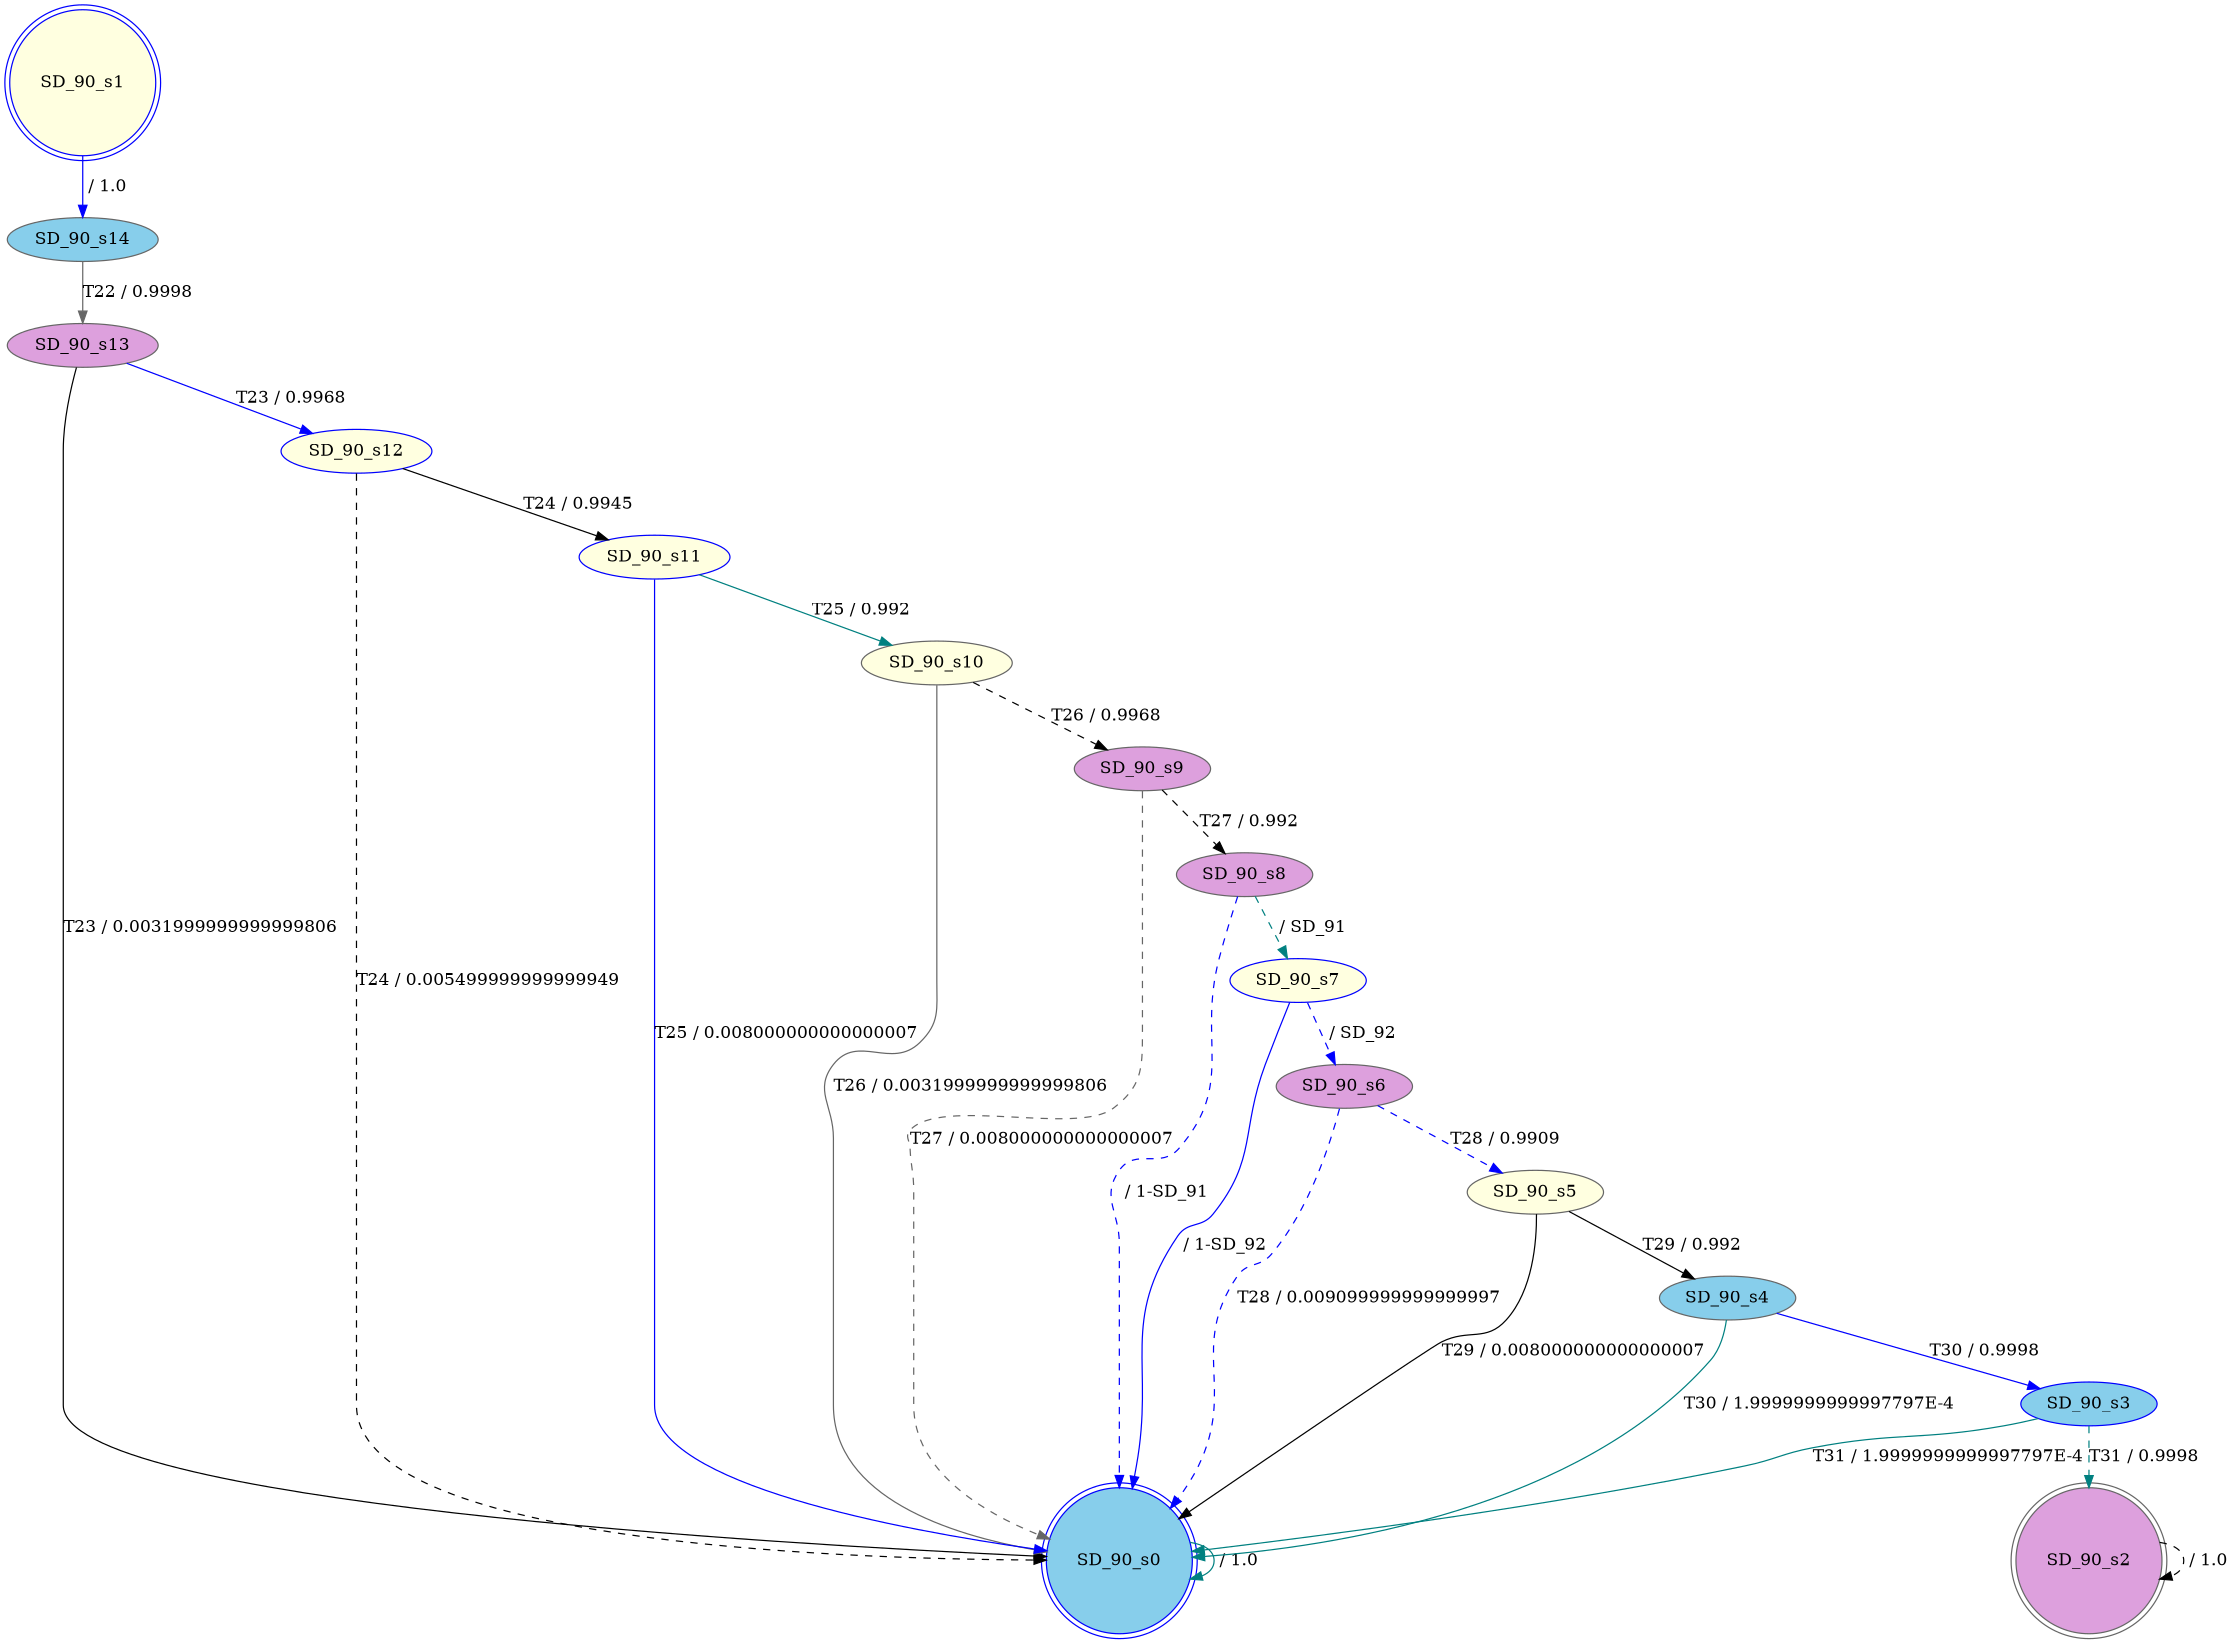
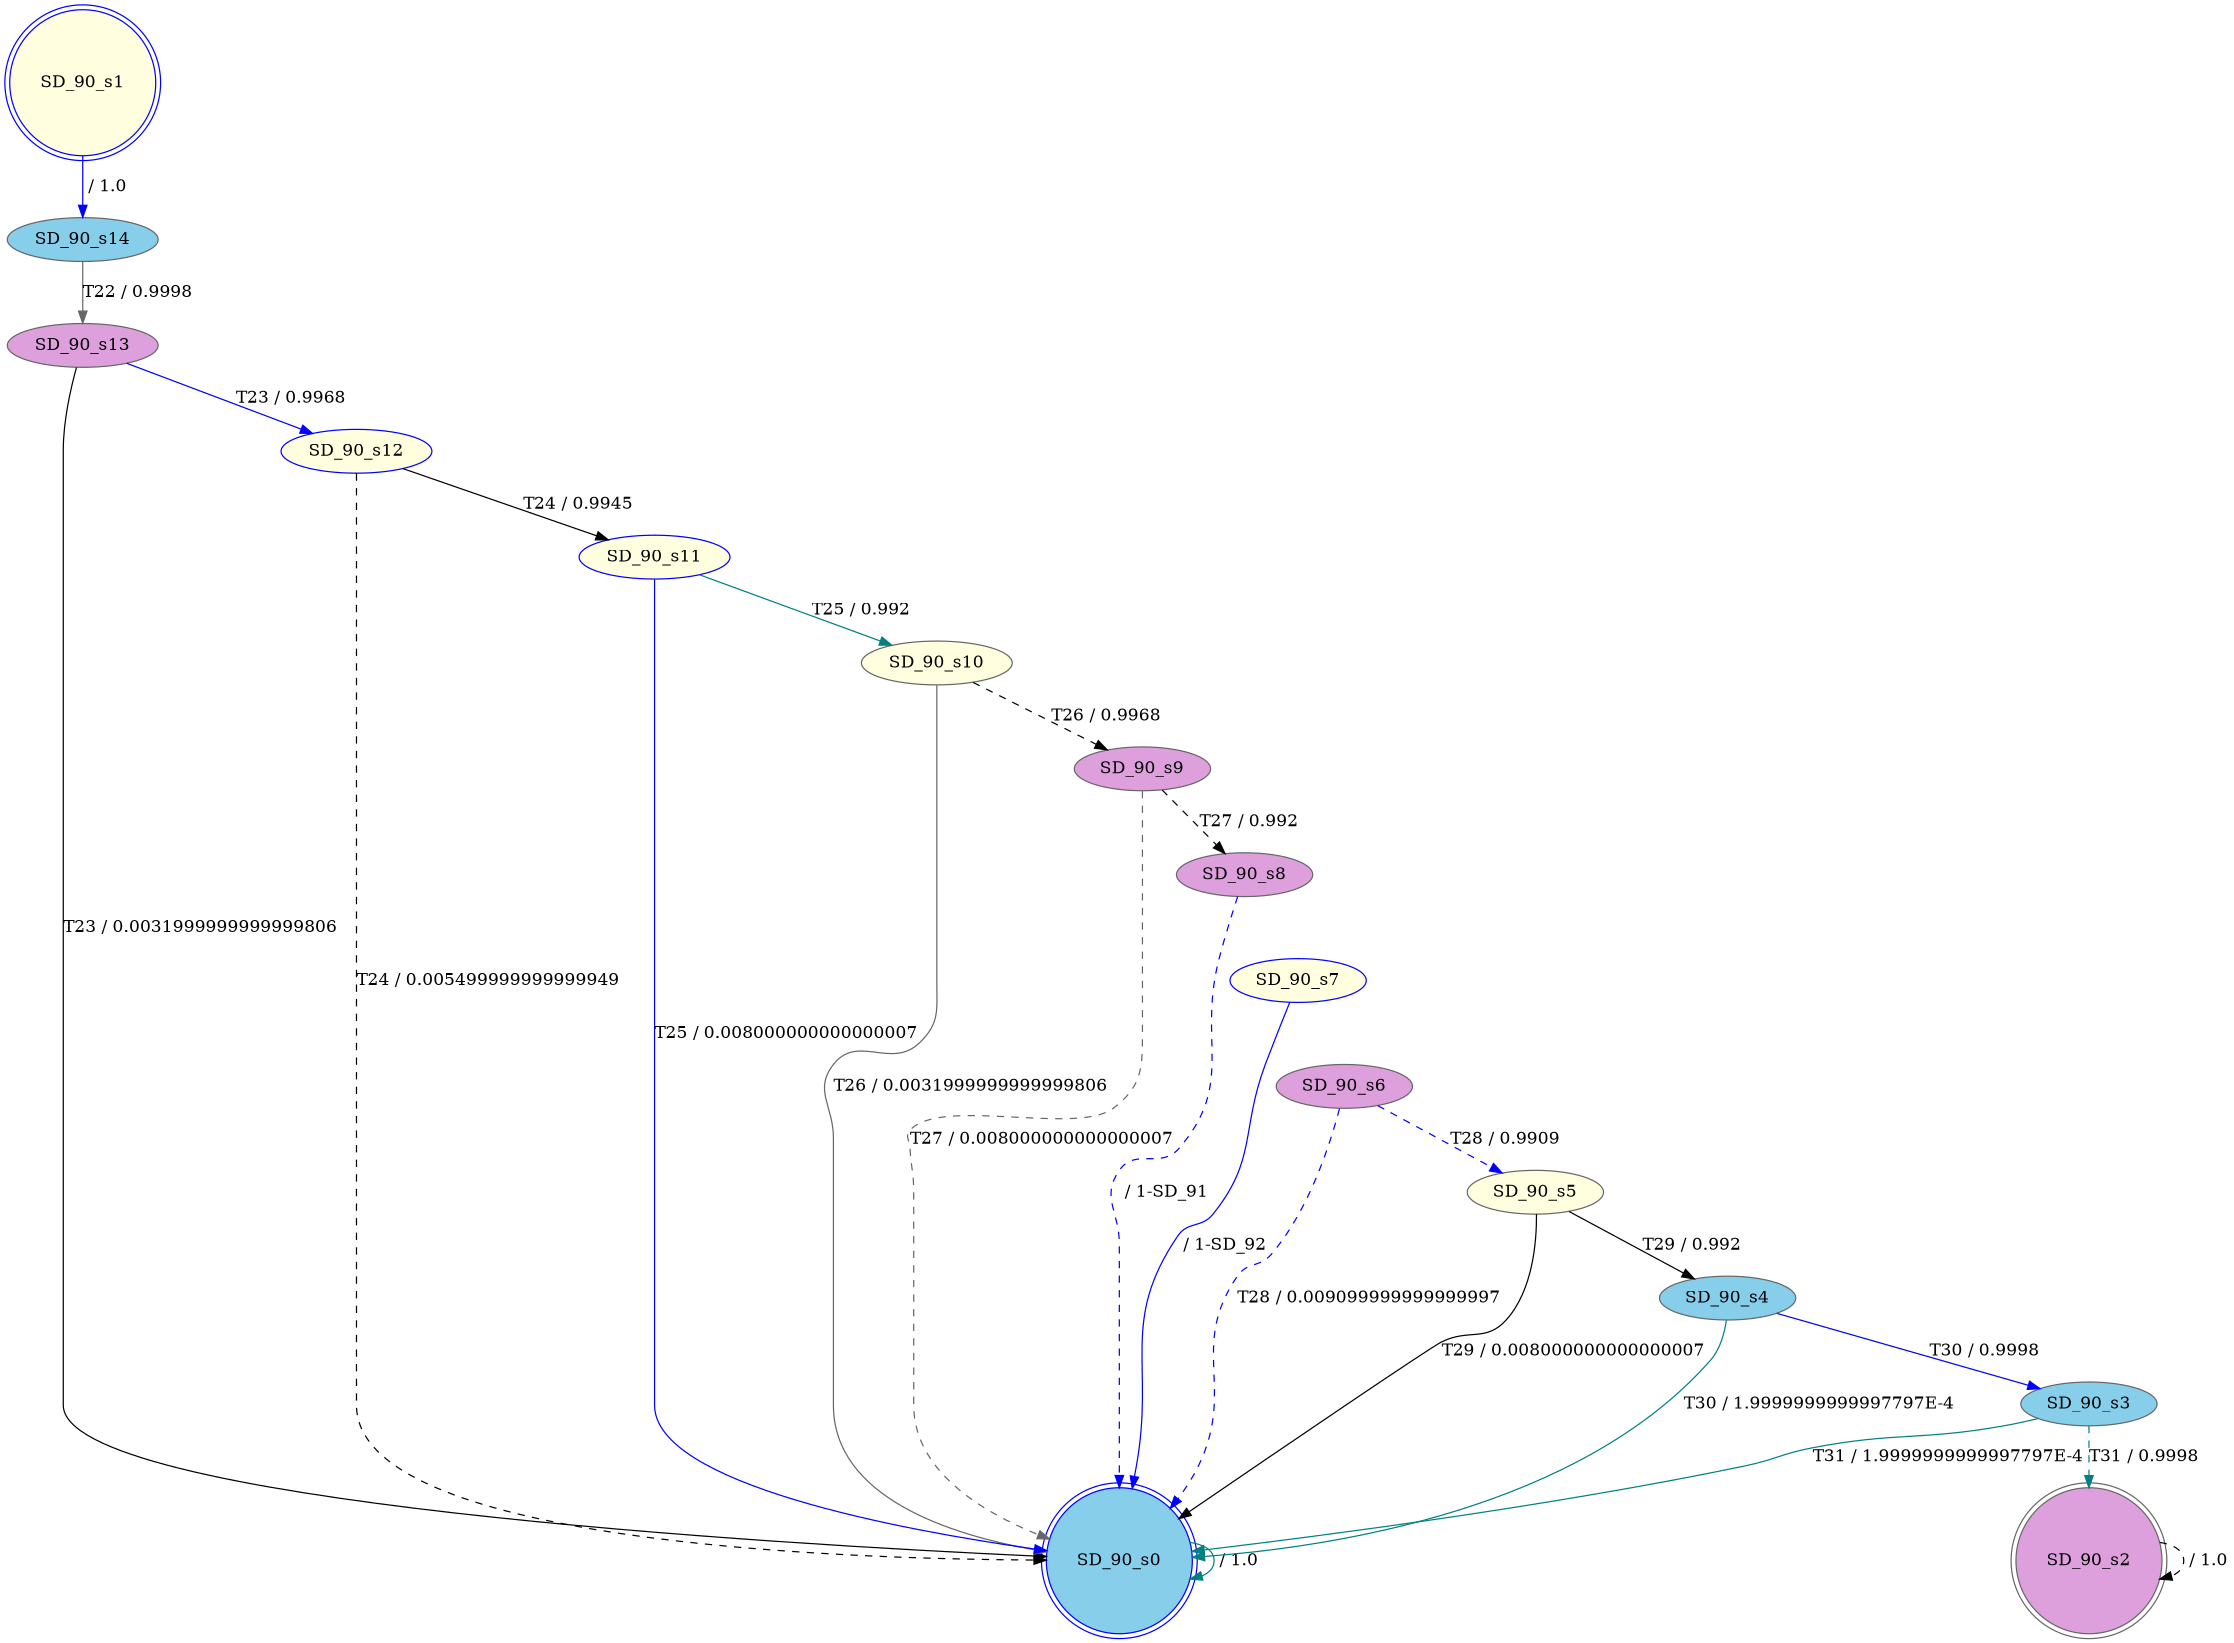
edge "SD_90_s8" -> "SD_90_s7": removed, label "/ SD_91"
edge "SD_90_s7" -> "SD_90_s6": removed, label "/ SD_92"
node "SD_90_s3": color blue -> gray40
